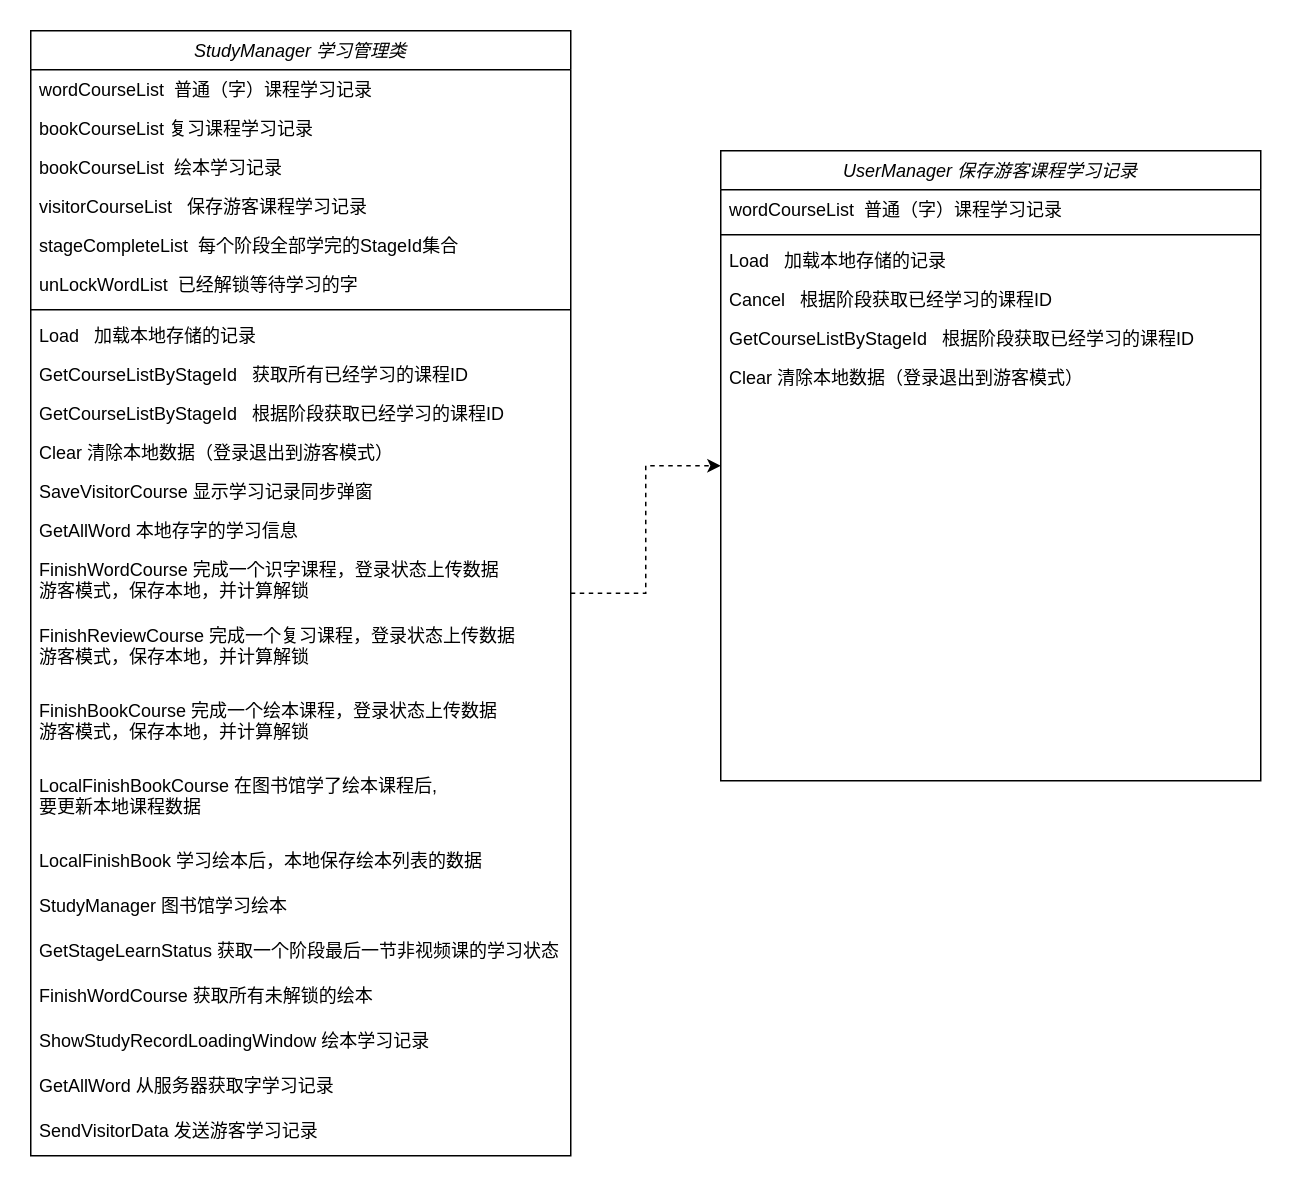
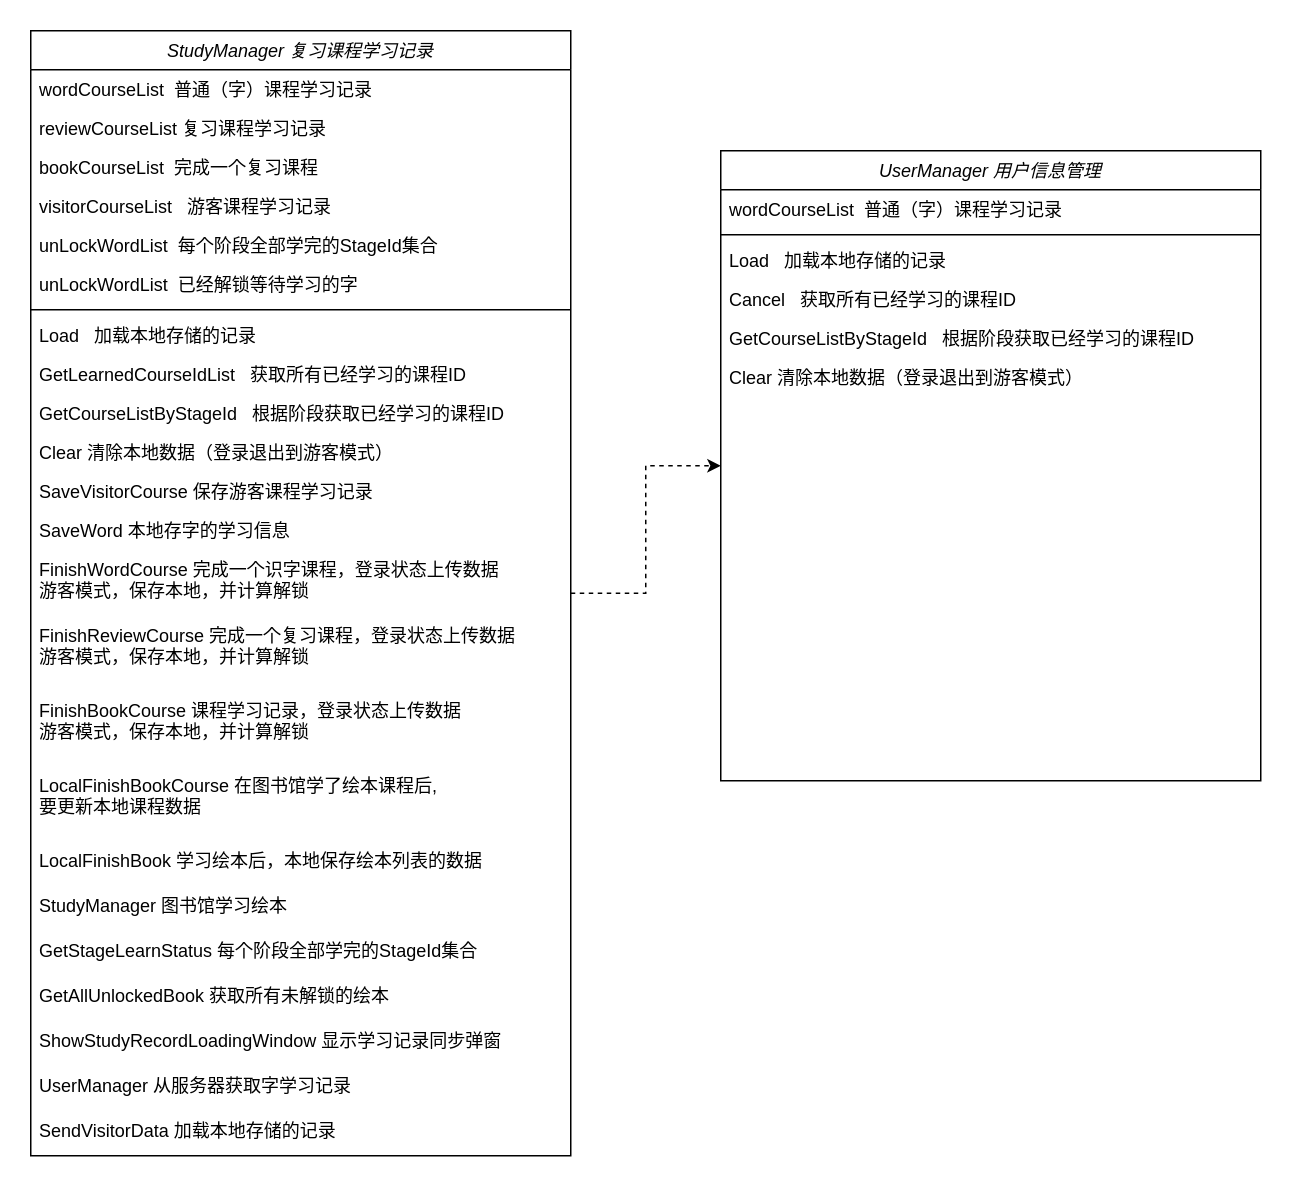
node "StudyManager 学习管理类": label "StudyManager 学习管理类" -> "StudyManager 复习课程学习记录"
node "bookCourseList 复习课程学习记录": label "bookCourseList 复习课程学习记录" -> "reviewCourseList 复习课程学习记录"
node "bookCourseList 绘本学习记录": label "bookCourseList 绘本学习记录" -> "bookCourseList 完成一个复习课程"
node "UserManager 保存游客课程学习记录": label "UserManager 保存游客课程学习记录" -> "UserManager 用户信息管理"
node "visitorCourseList 保存游客课程学习记录": label "visitorCourseList 保存游客课程学习记录" -> "visitorCourseList 游客课程学习记录"
node "stageCompleteList 每个阶段全部学完的StageId集合": label "stageCompleteList 每个阶段全部学完的StageId集合" -> "unLockWordList 每个阶段全部学完的StageId集合"
node "Cancel 根据阶段获取已经学习的课程ID": label "Cancel 根据阶段获取已经学习的课程ID" -> "Cancel 获取所有已经学习的课程ID"
node "GetCourseListByStageId 获取所有已经学习的课程ID": label "GetCourseListByStageId 获取所有已经学习的课程ID" -> "GetLearnedCourseIdList 获取所有已经学习的课程ID"
node "SaveVisitorCourse 显示学习记录同步弹窗": label "SaveVisitorCourse 显示学习记录同步弹窗" -> "SaveVisitorCourse 保存游客课程学习记录"
node "GetAllWord 本地存字的学习信息": label "GetAllWord 本地存字的学习信息" -> "SaveWord 本地存字的学习信息"
node "FinishBookCourse 完成一个绘本课程，登录状态上传数据 游客模式，保存本地，并计算解锁": label "FinishBookCourse 完成一个绘本课程，登录状态上传数据 游客模式，保存本地，并计算解锁" -> "FinishBookCourse 课程学习记录，登录状态上传数据 游客模式，保存本地，并计算解锁"
node "GetStageLearnStatus 获取一个阶段最后一节非视频课的学习状态": label "GetStageLearnStatus 获取一个阶段最后一节非视频课的学习状态" -> "GetStageLearnStatus 每个阶段全部学完的StageId集合"
node "FinishWordCourse 获取所有未解锁的绘本": label "FinishWordCourse 获取所有未解锁的绘本" -> "GetAllUnlockedBook 获取所有未解锁的绘本"
node "ShowStudyRecordLoadingWindow 绘本学习记录": label "ShowStudyRecordLoadingWindow 绘本学习记录" -> "ShowStudyRecordLoadingWindow 显示学习记录同步弹窗"
node "GetAllWord 从服务器获取字学习记录": label "GetAllWord 从服务器获取字学习记录" -> "UserManager 从服务器获取字学习记录"
node "SendVisitorData 发送游客学习记录": label "SendVisitorData 发送游客学习记录" -> "SendVisitorData 加载本地存储的记录"
